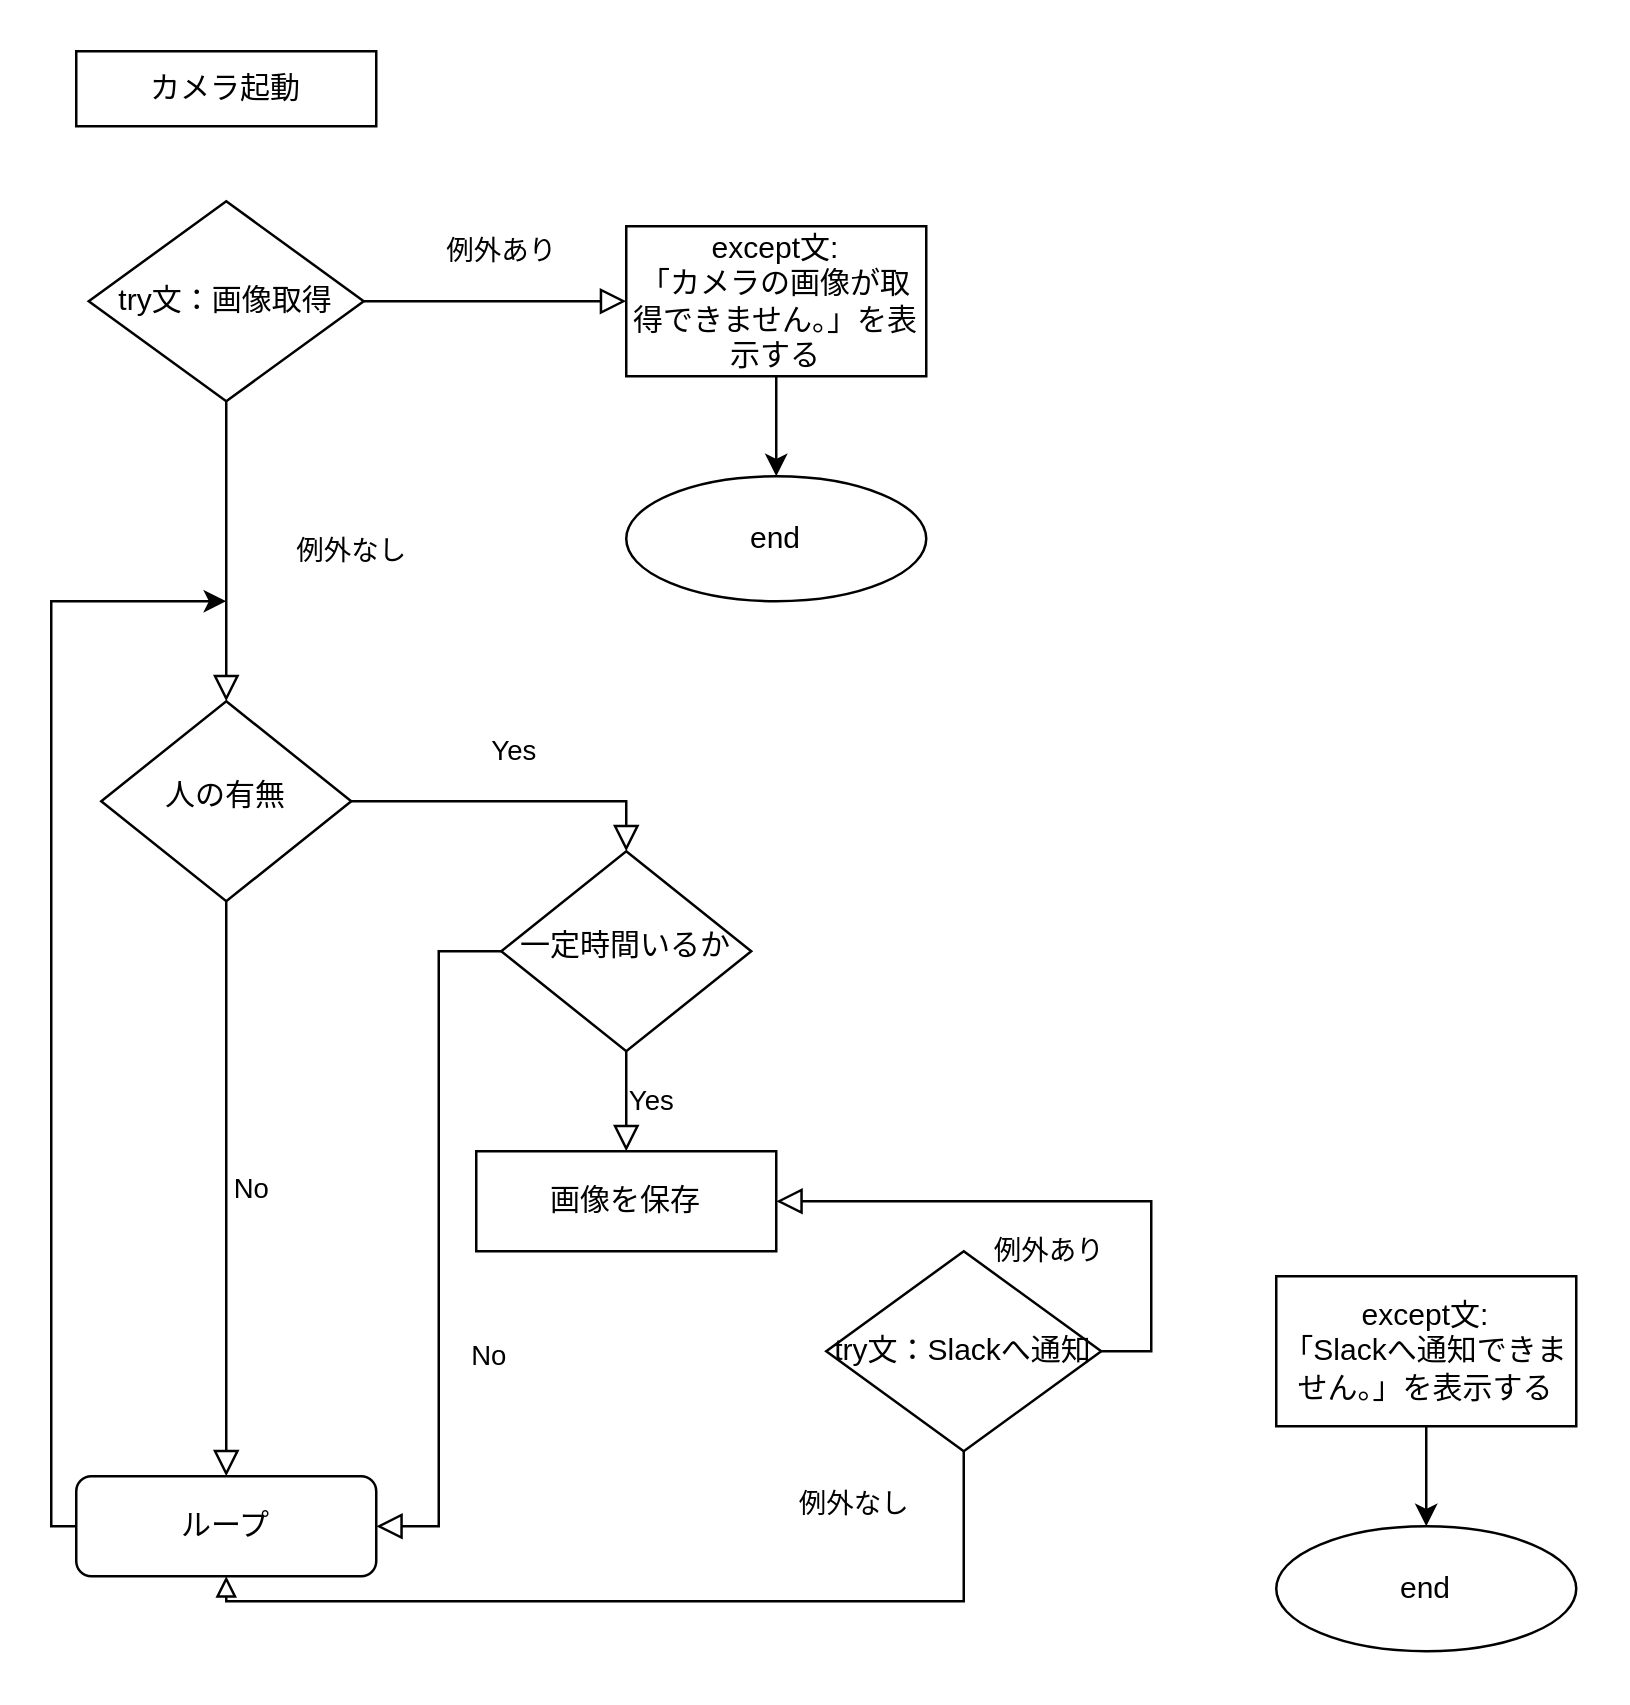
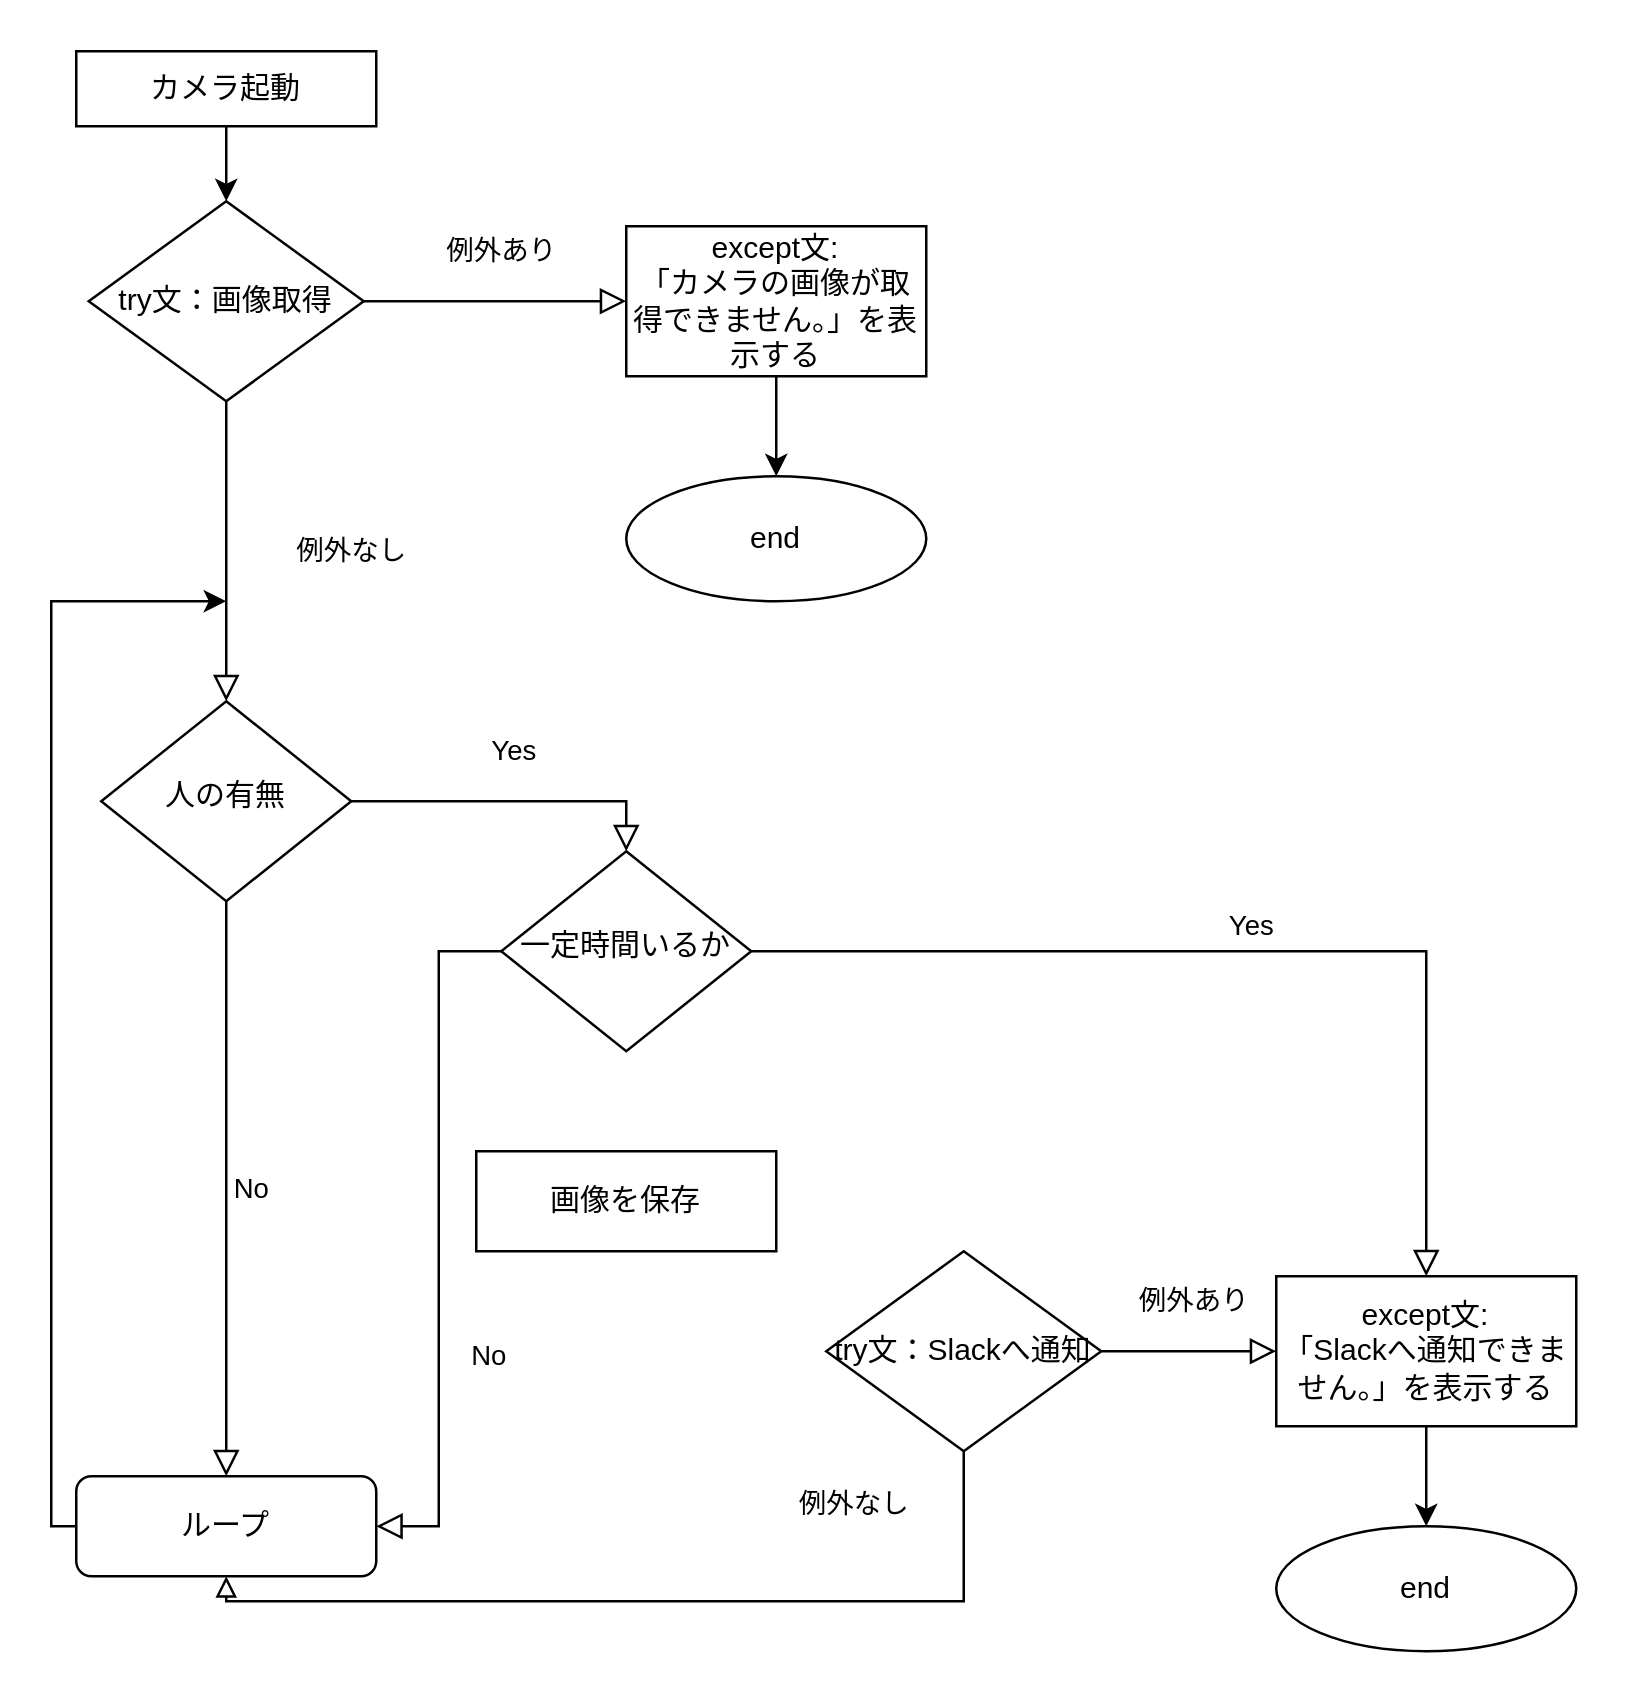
edge "カメラ起動" -> "try文：画像取得": added
edge "一定時間いるか" -> "画像を保存": now "一定時間いるか" -> "except文: 「Slackへ通知できません。」を表示する"
edge "try文：Slackへ通知" -> "画像を保存": now "try文：Slackへ通知" -> "except文: 「Slackへ通知できません。」を表示する"
